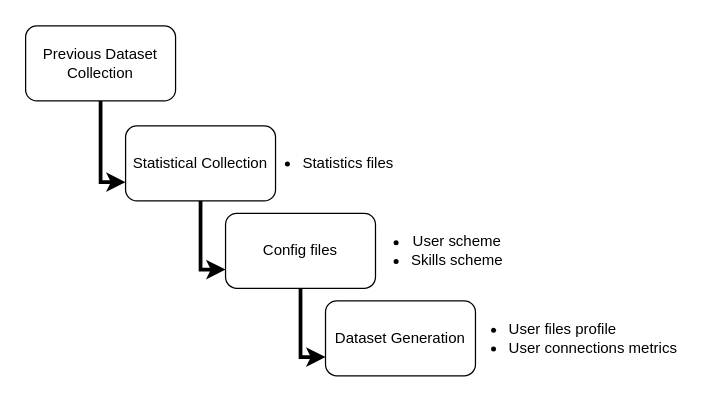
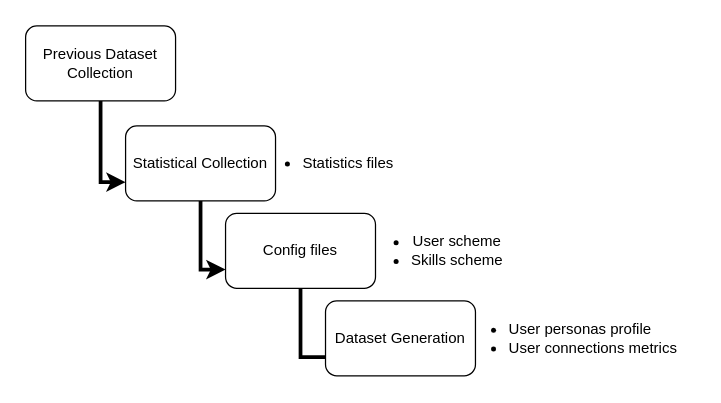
node "User files profile User connections metrics": label "User files profile User connections metrics" -> "User personas profile User connections metrics"
edge "Config files" -> "Dataset Generation": arrowhead classic -> none
